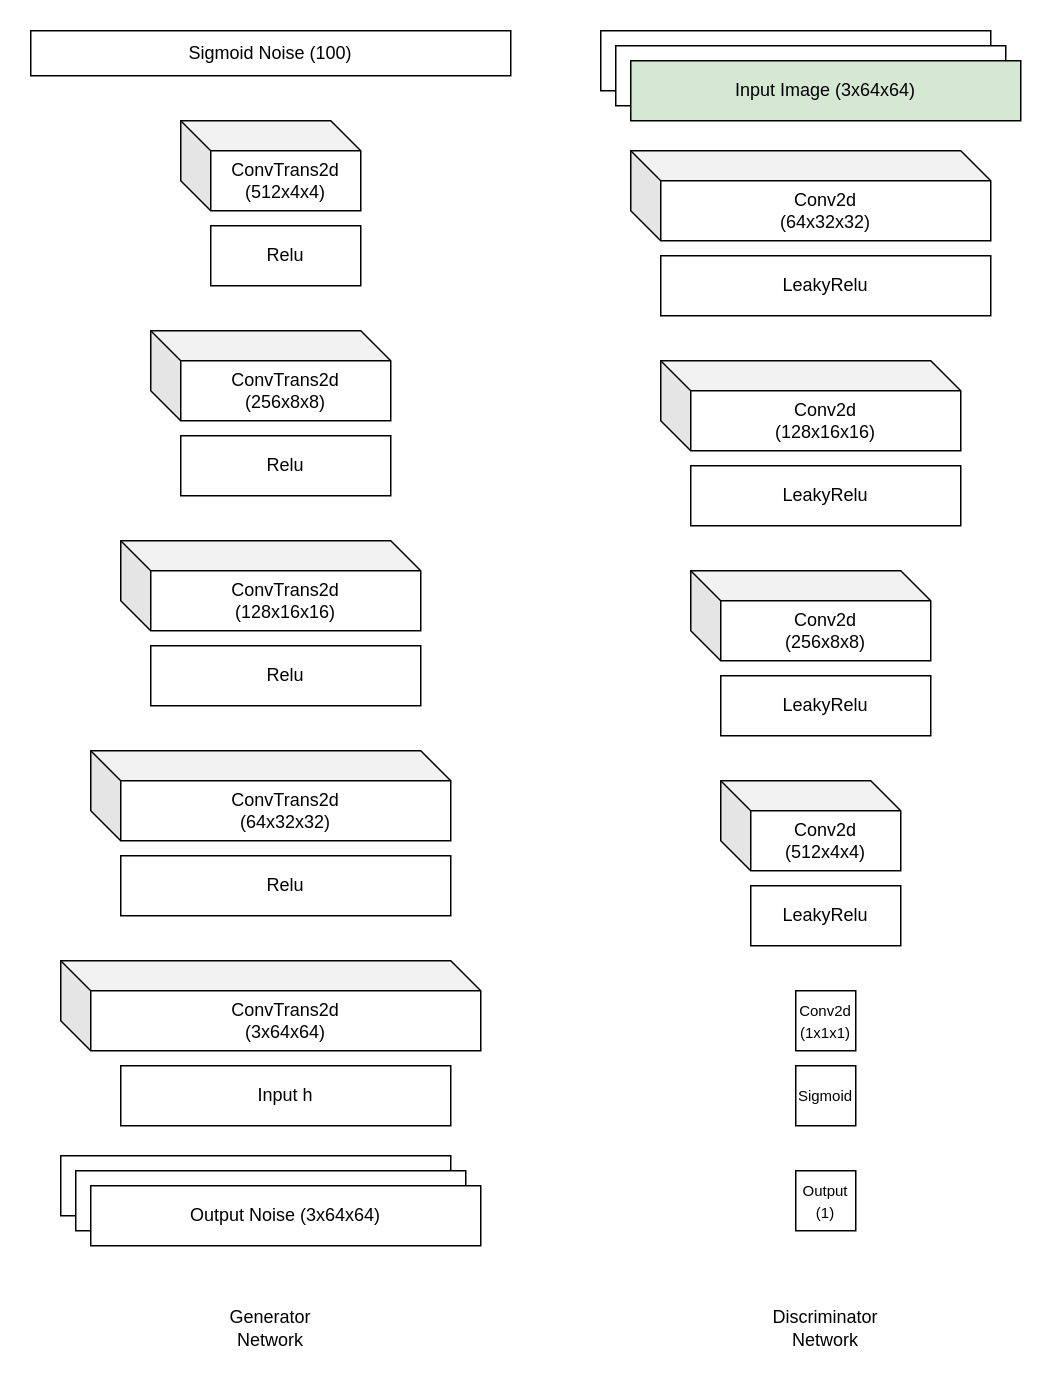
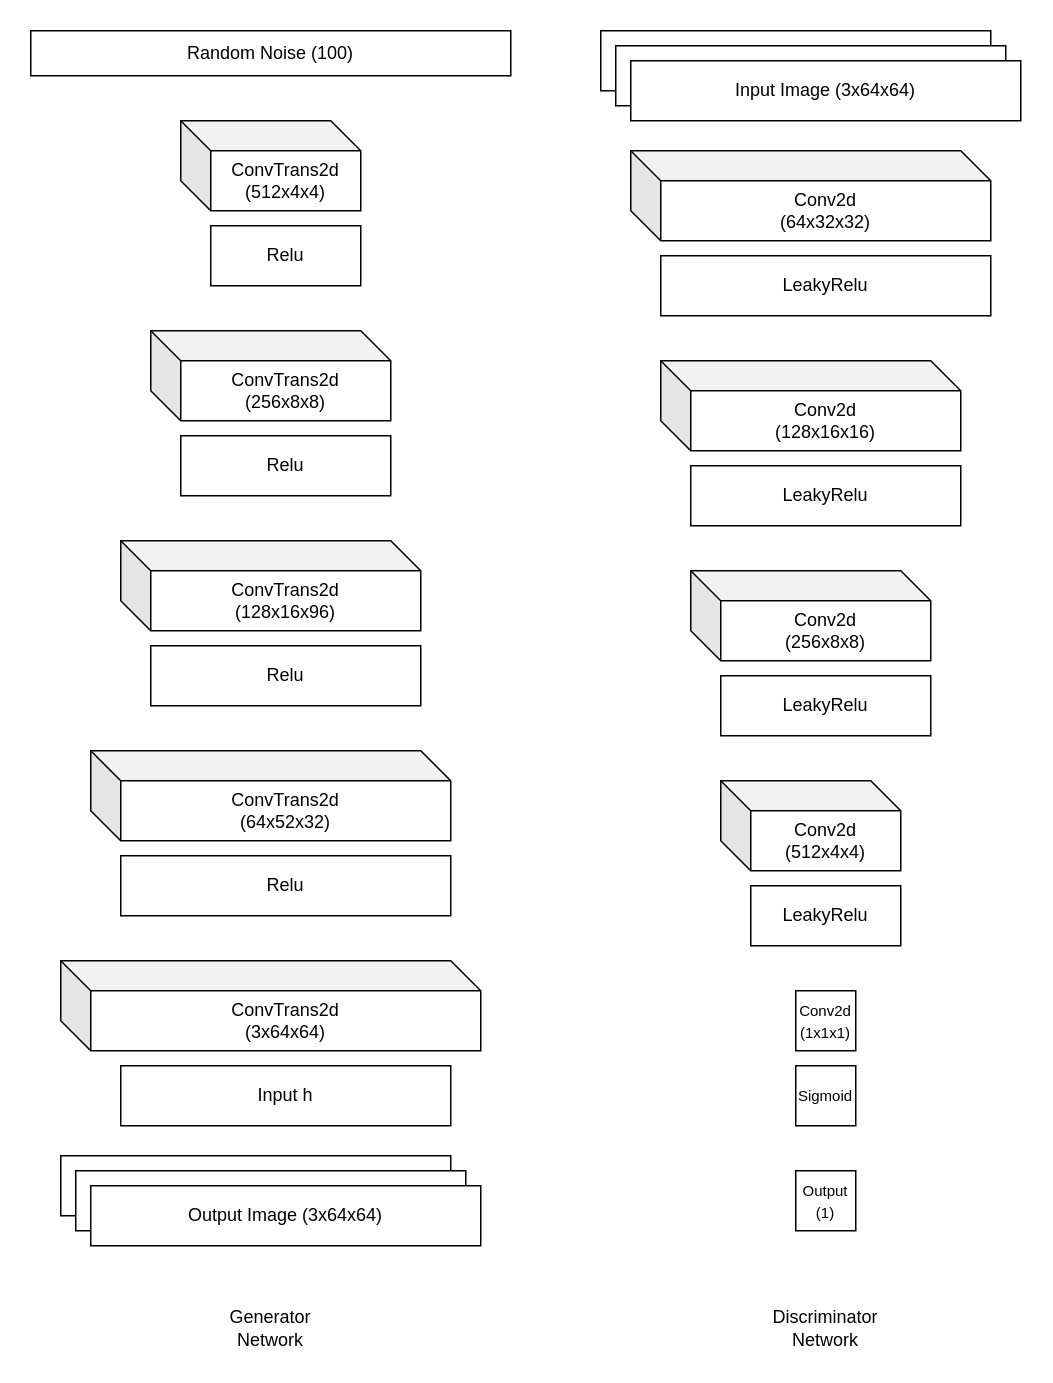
node "Sigmoid Noise (100)": label "Sigmoid Noise (100)" -> "Random Noise (100)"
node "Input Image (3x64x64)": fillcolor #d5e8d4 -> #ffffff
node "ConvTrans2d (128x16x16)": label "ConvTrans2d (128x16x16)" -> "ConvTrans2d (128x16x96)"
node "ConvTrans2d (64x32x32)": label "ConvTrans2d (64x32x32)" -> "ConvTrans2d (64x52x32)"
node "Output Noise (3x64x64)": label "Output Noise (3x64x64)" -> "Output Image (3x64x64)"
